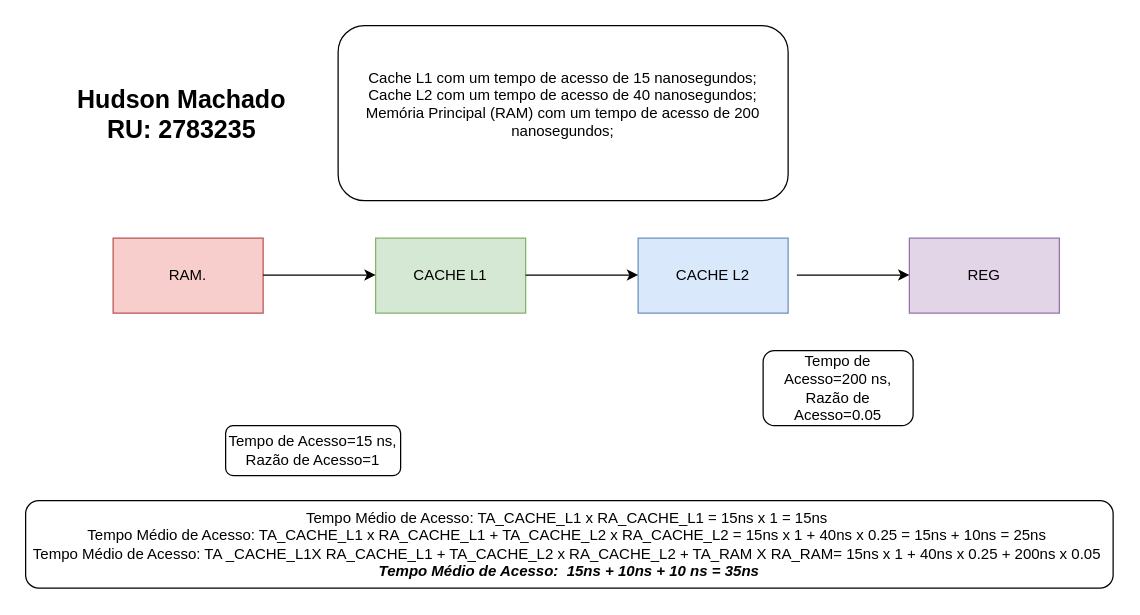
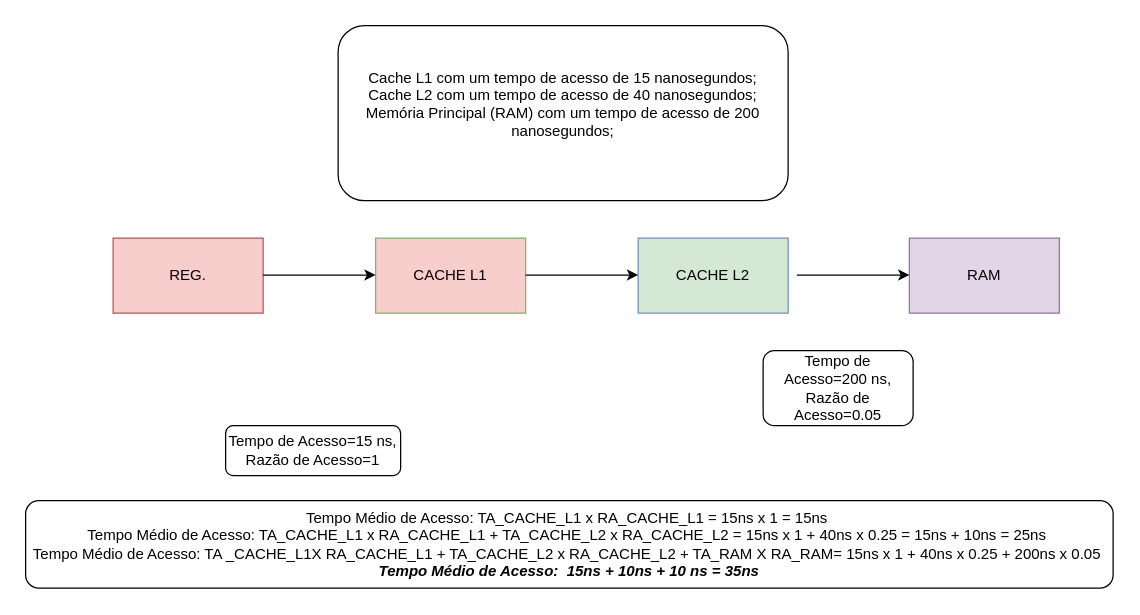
node "Hudson Machado RU: 2783235": removed
node "RAM.": label "RAM." -> "REG."
node "CACHE L1": fillcolor #d5e8d4 -> #f8cecc
node "CACHE L2": fillcolor #dae8fc -> #d5e8d4
node "REG": label "REG" -> "RAM"
